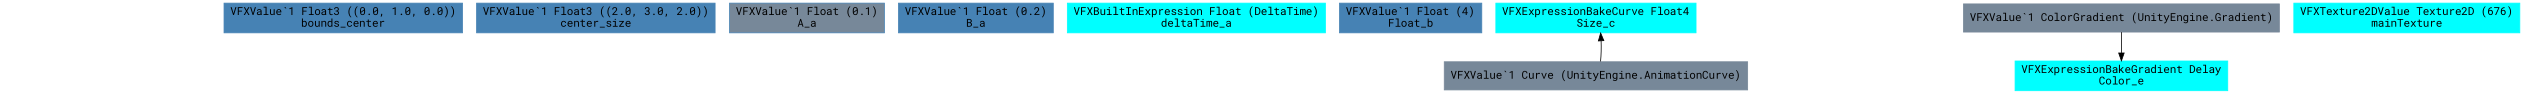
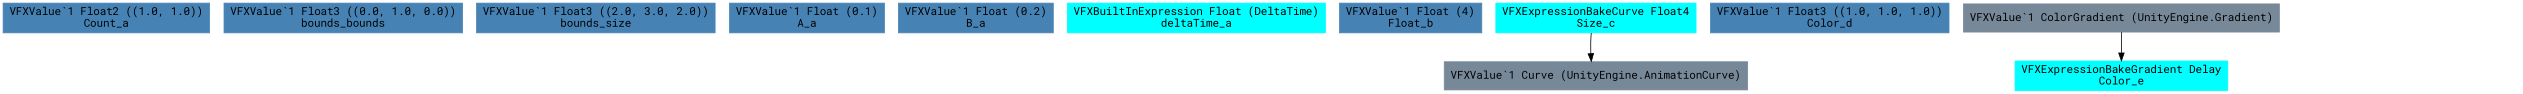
node "VFXValue`1 Float2 ((1.0, 1.0)) Count_a": added
node "VFXValue`1 Float3 ((0.0, 1.0, 0.0)) bounds_center": label "VFXValue`1 Float3 ((0.0, 1.0, 0.0)) bounds_center" -> "VFXValue`1 Float3 ((0.0, 1.0, 0.0)) bounds_bounds"
node "VFXValue`1 Float3 ((2.0, 3.0, 2.0)) center_size": label "VFXValue`1 Float3 ((2.0, 3.0, 2.0)) center_size" -> "VFXValue`1 Float3 ((2.0, 3.0, 2.0)) bounds_size"
node "VFXValue`1 Float (0.1) A_a": fillcolor lightslategray -> steelblue
node "VFXValue`1 Float3 ((1.0, 1.0, 1.0)) Color_d": added
node "VFXTexture2DValue Texture2D (676) mainTexture": removed
edge "VFXValue`1 Curve (UnityEngine.AnimationCurve)" -> "VFXExpressionBakeCurve Float4 Size_c": reversed
